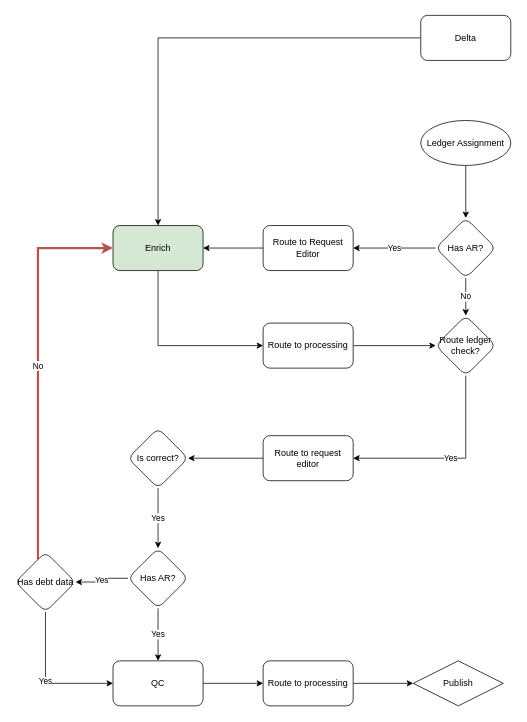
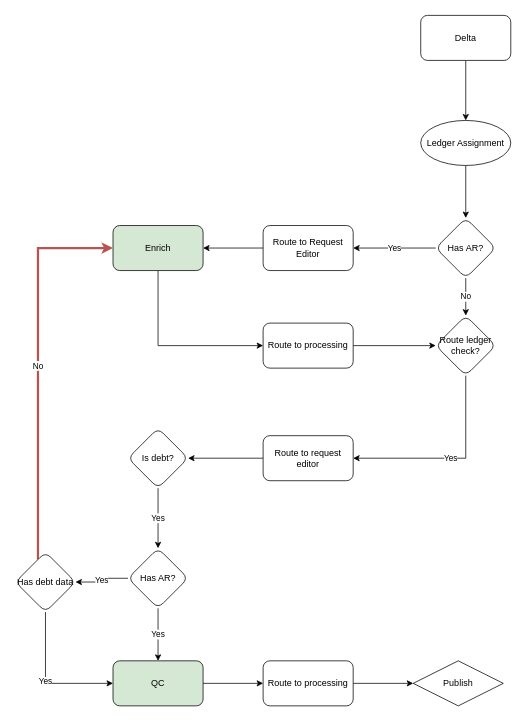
edge "Delta" -> "Enrich": now "Delta" -> "Ledger Assignment"
node "Is correct?": label "Is correct?" -> "Is debt?"
node "QC": fillcolor #ffffff -> #d5e8d4
